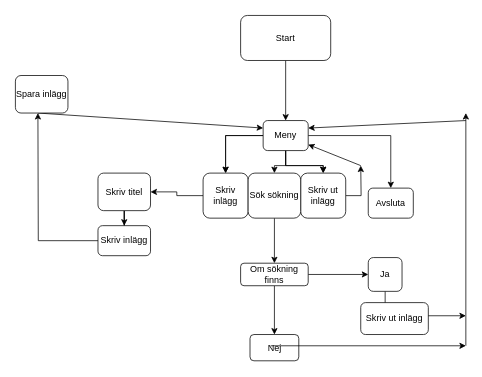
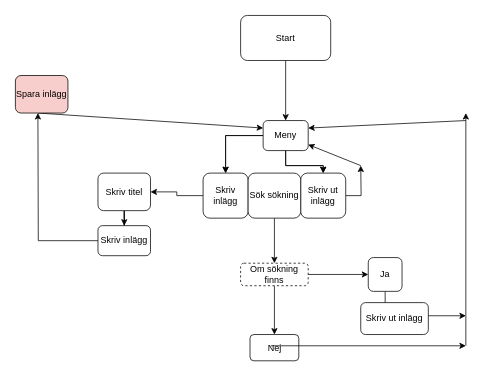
node "Spara inlägg": fillcolor #ffffff -> #f8cecc
edge "Meny" -> "Avsluta": removed
edge "Meny" -> "Sök sökning": removed
node "Avsluta": removed
node "Om sökning finns": style solid -> dashed
